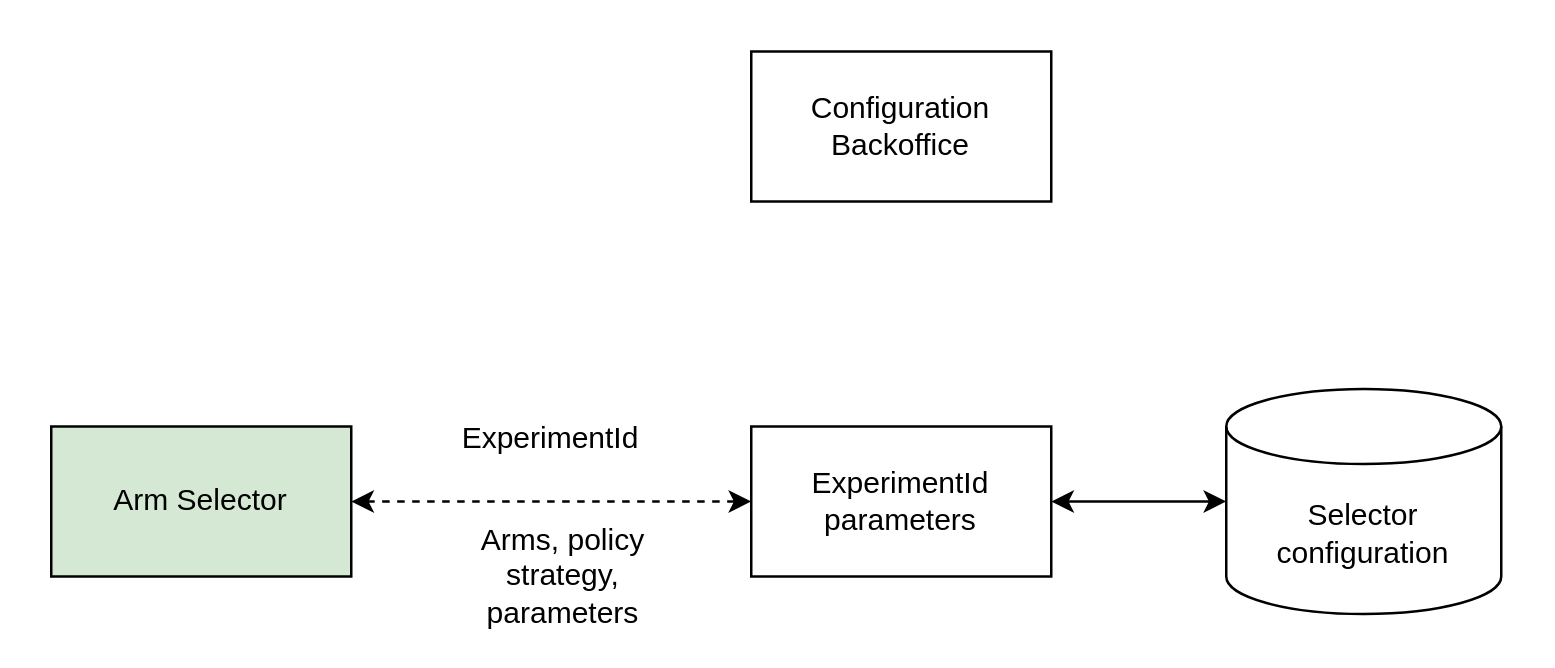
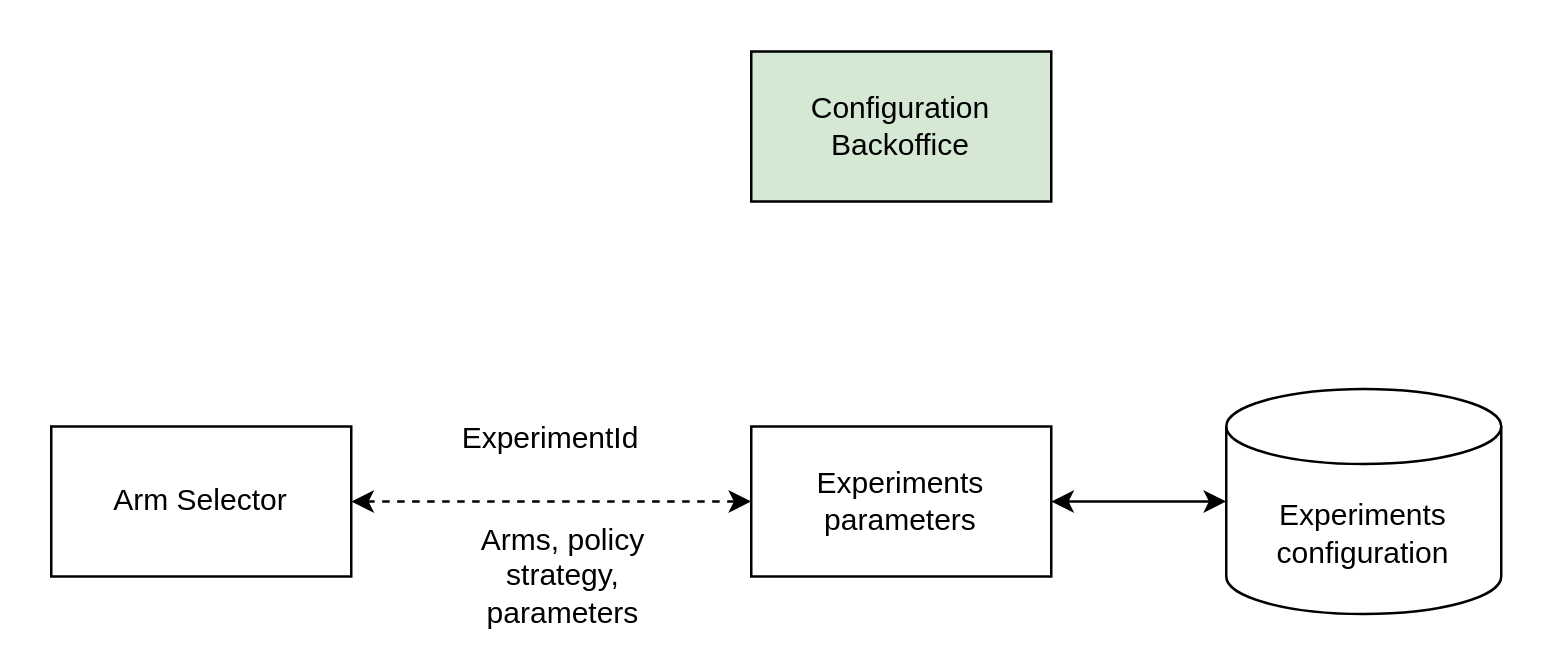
node "Configuration Backoffice": fillcolor #ffffff -> #d5e8d4
node "Arm Selector": fillcolor #d5e8d4 -> #ffffff
node "ExperimentId parameters": label "ExperimentId parameters" -> "Experiments parameters"
node "Selector configuration": label "Selector configuration" -> "Experiments configuration"
